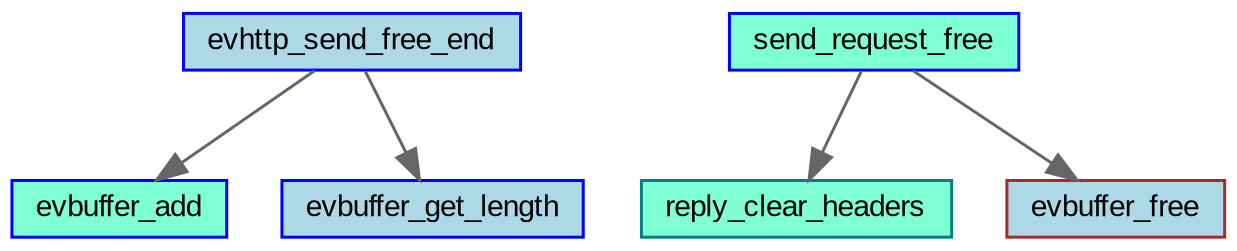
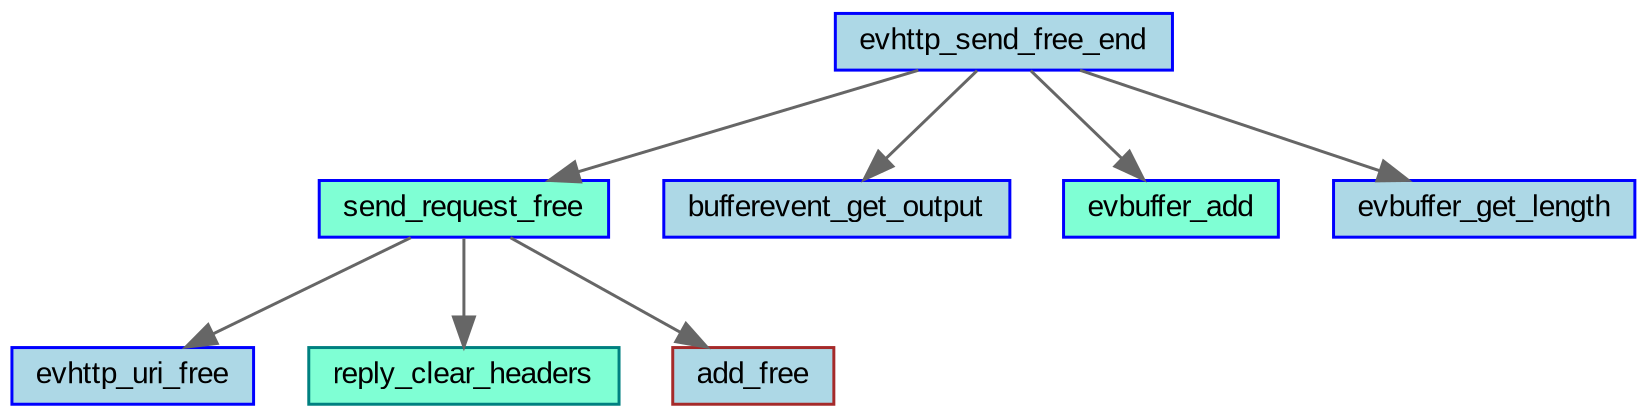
edge "evhttp_send_free_end" -> "send_request_free": added
node "bufferevent_get_output": added
node "evbuffer_free": label "evbuffer_free" -> "add_free"
node "evhttp_uri_free": added
